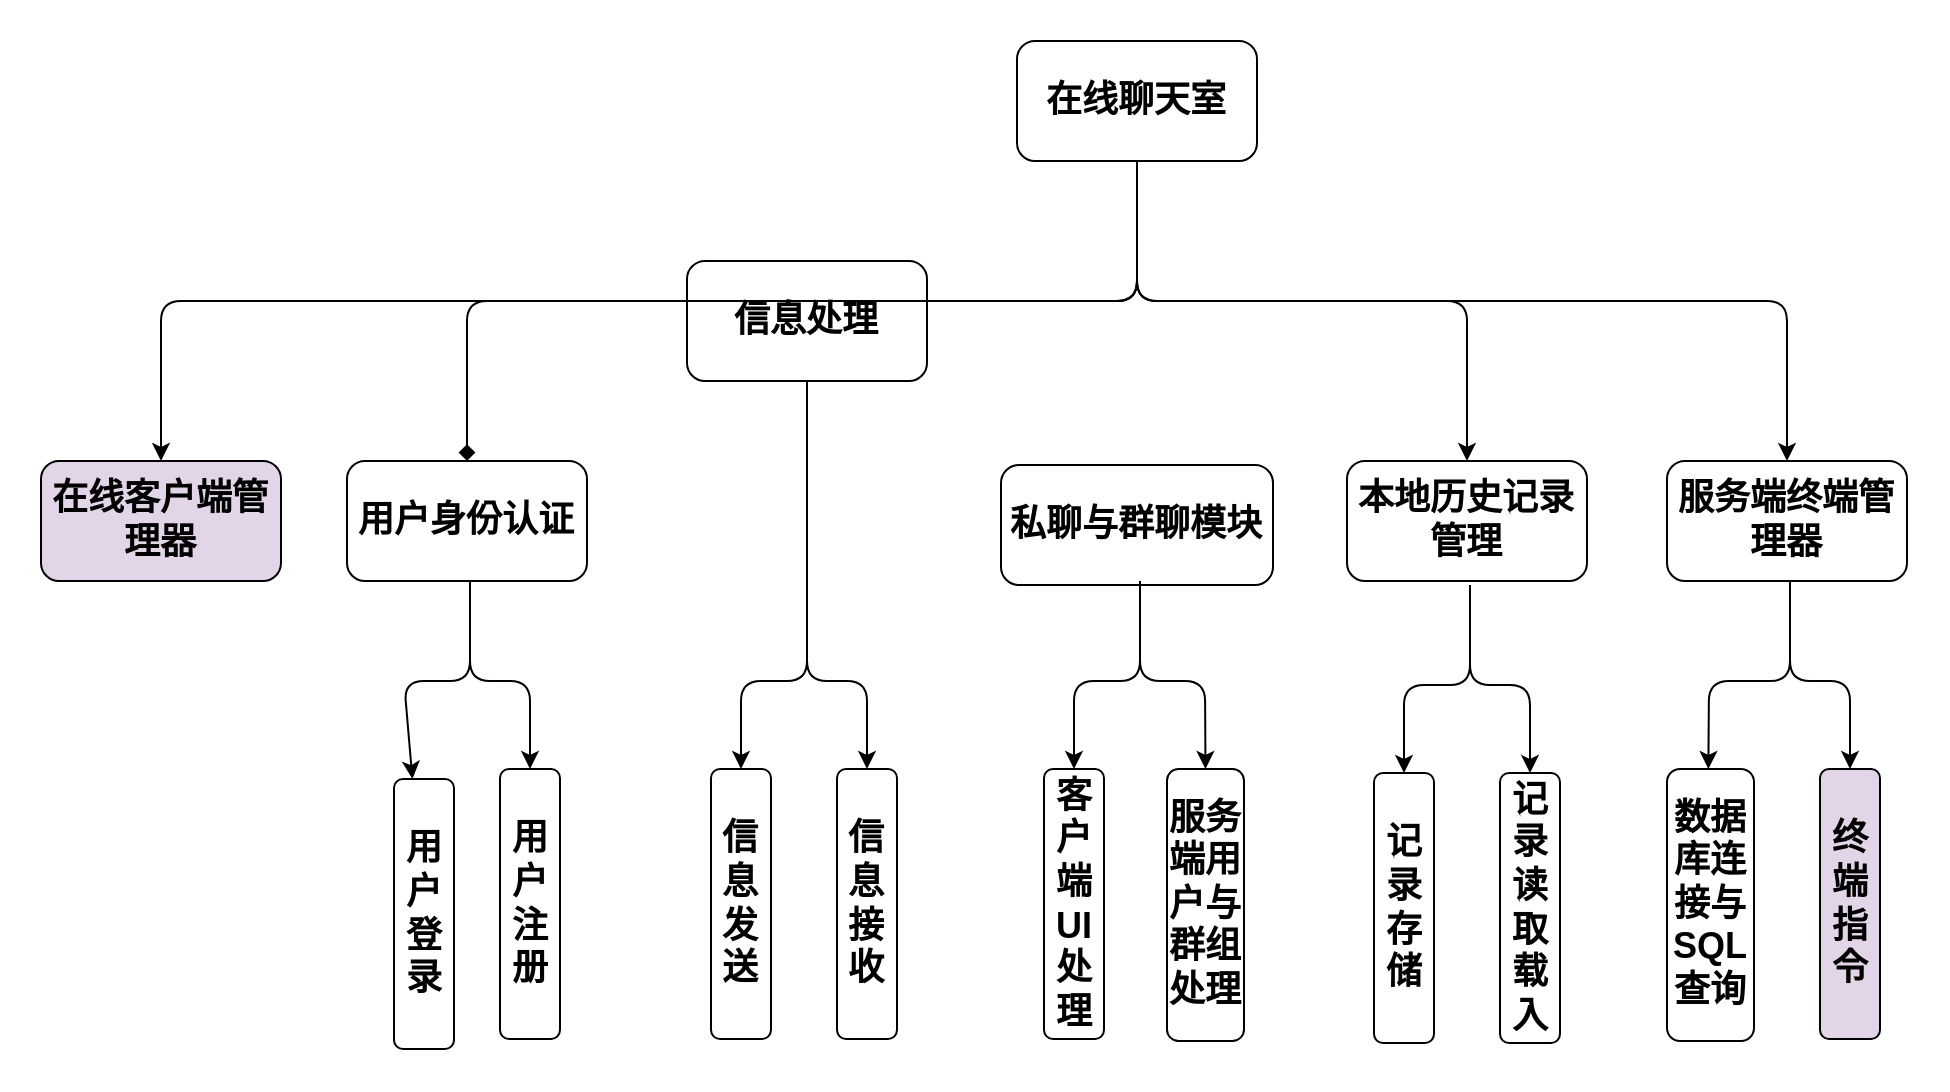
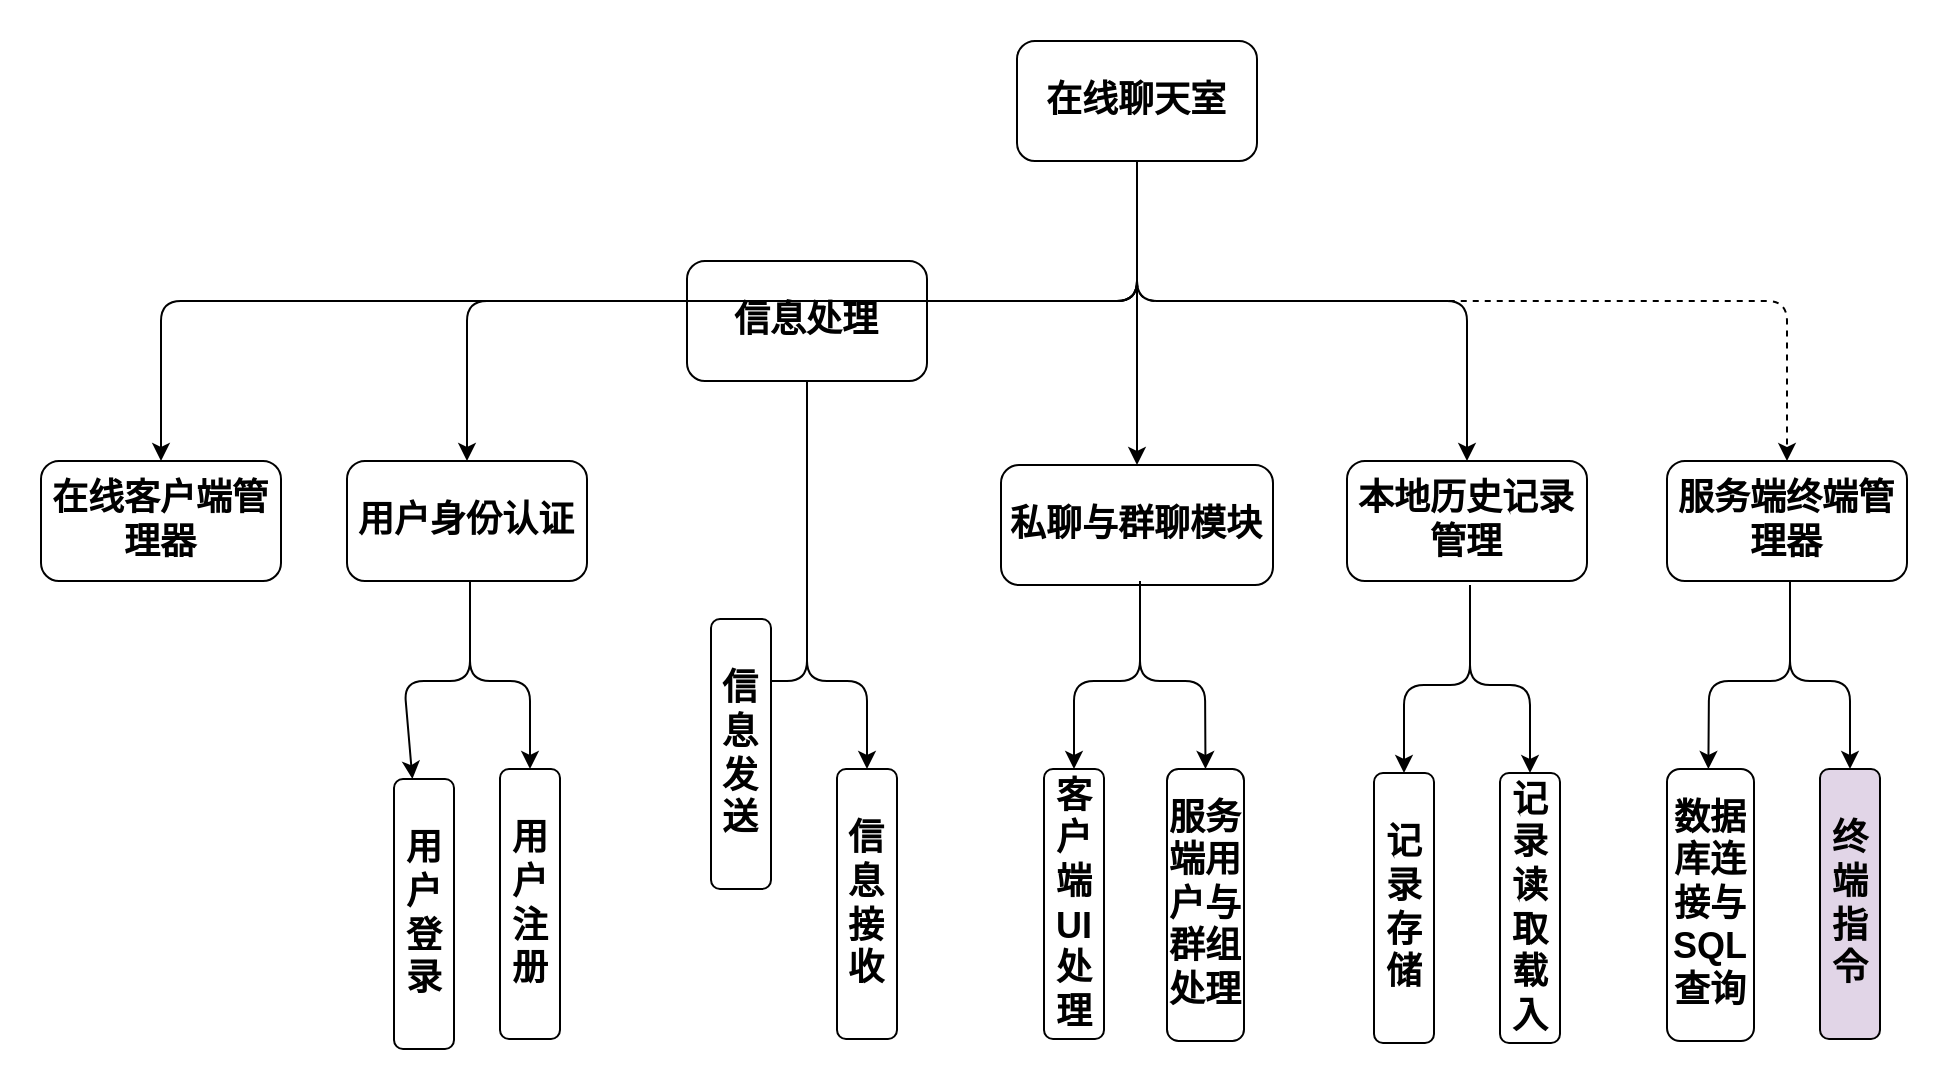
edge "在线聊天室" -> "服务端终端管理器": style solid -> dashed
edge "在线聊天室" -> "私聊与群聊模块": added
edge "在线聊天室" -> "用户身份认证": arrowhead diamond -> classic
node "在线客户端管理器": fillcolor #e1d5e7 -> #ffffff
node "信息发送": moved (741, 904) -> (741, 754)
